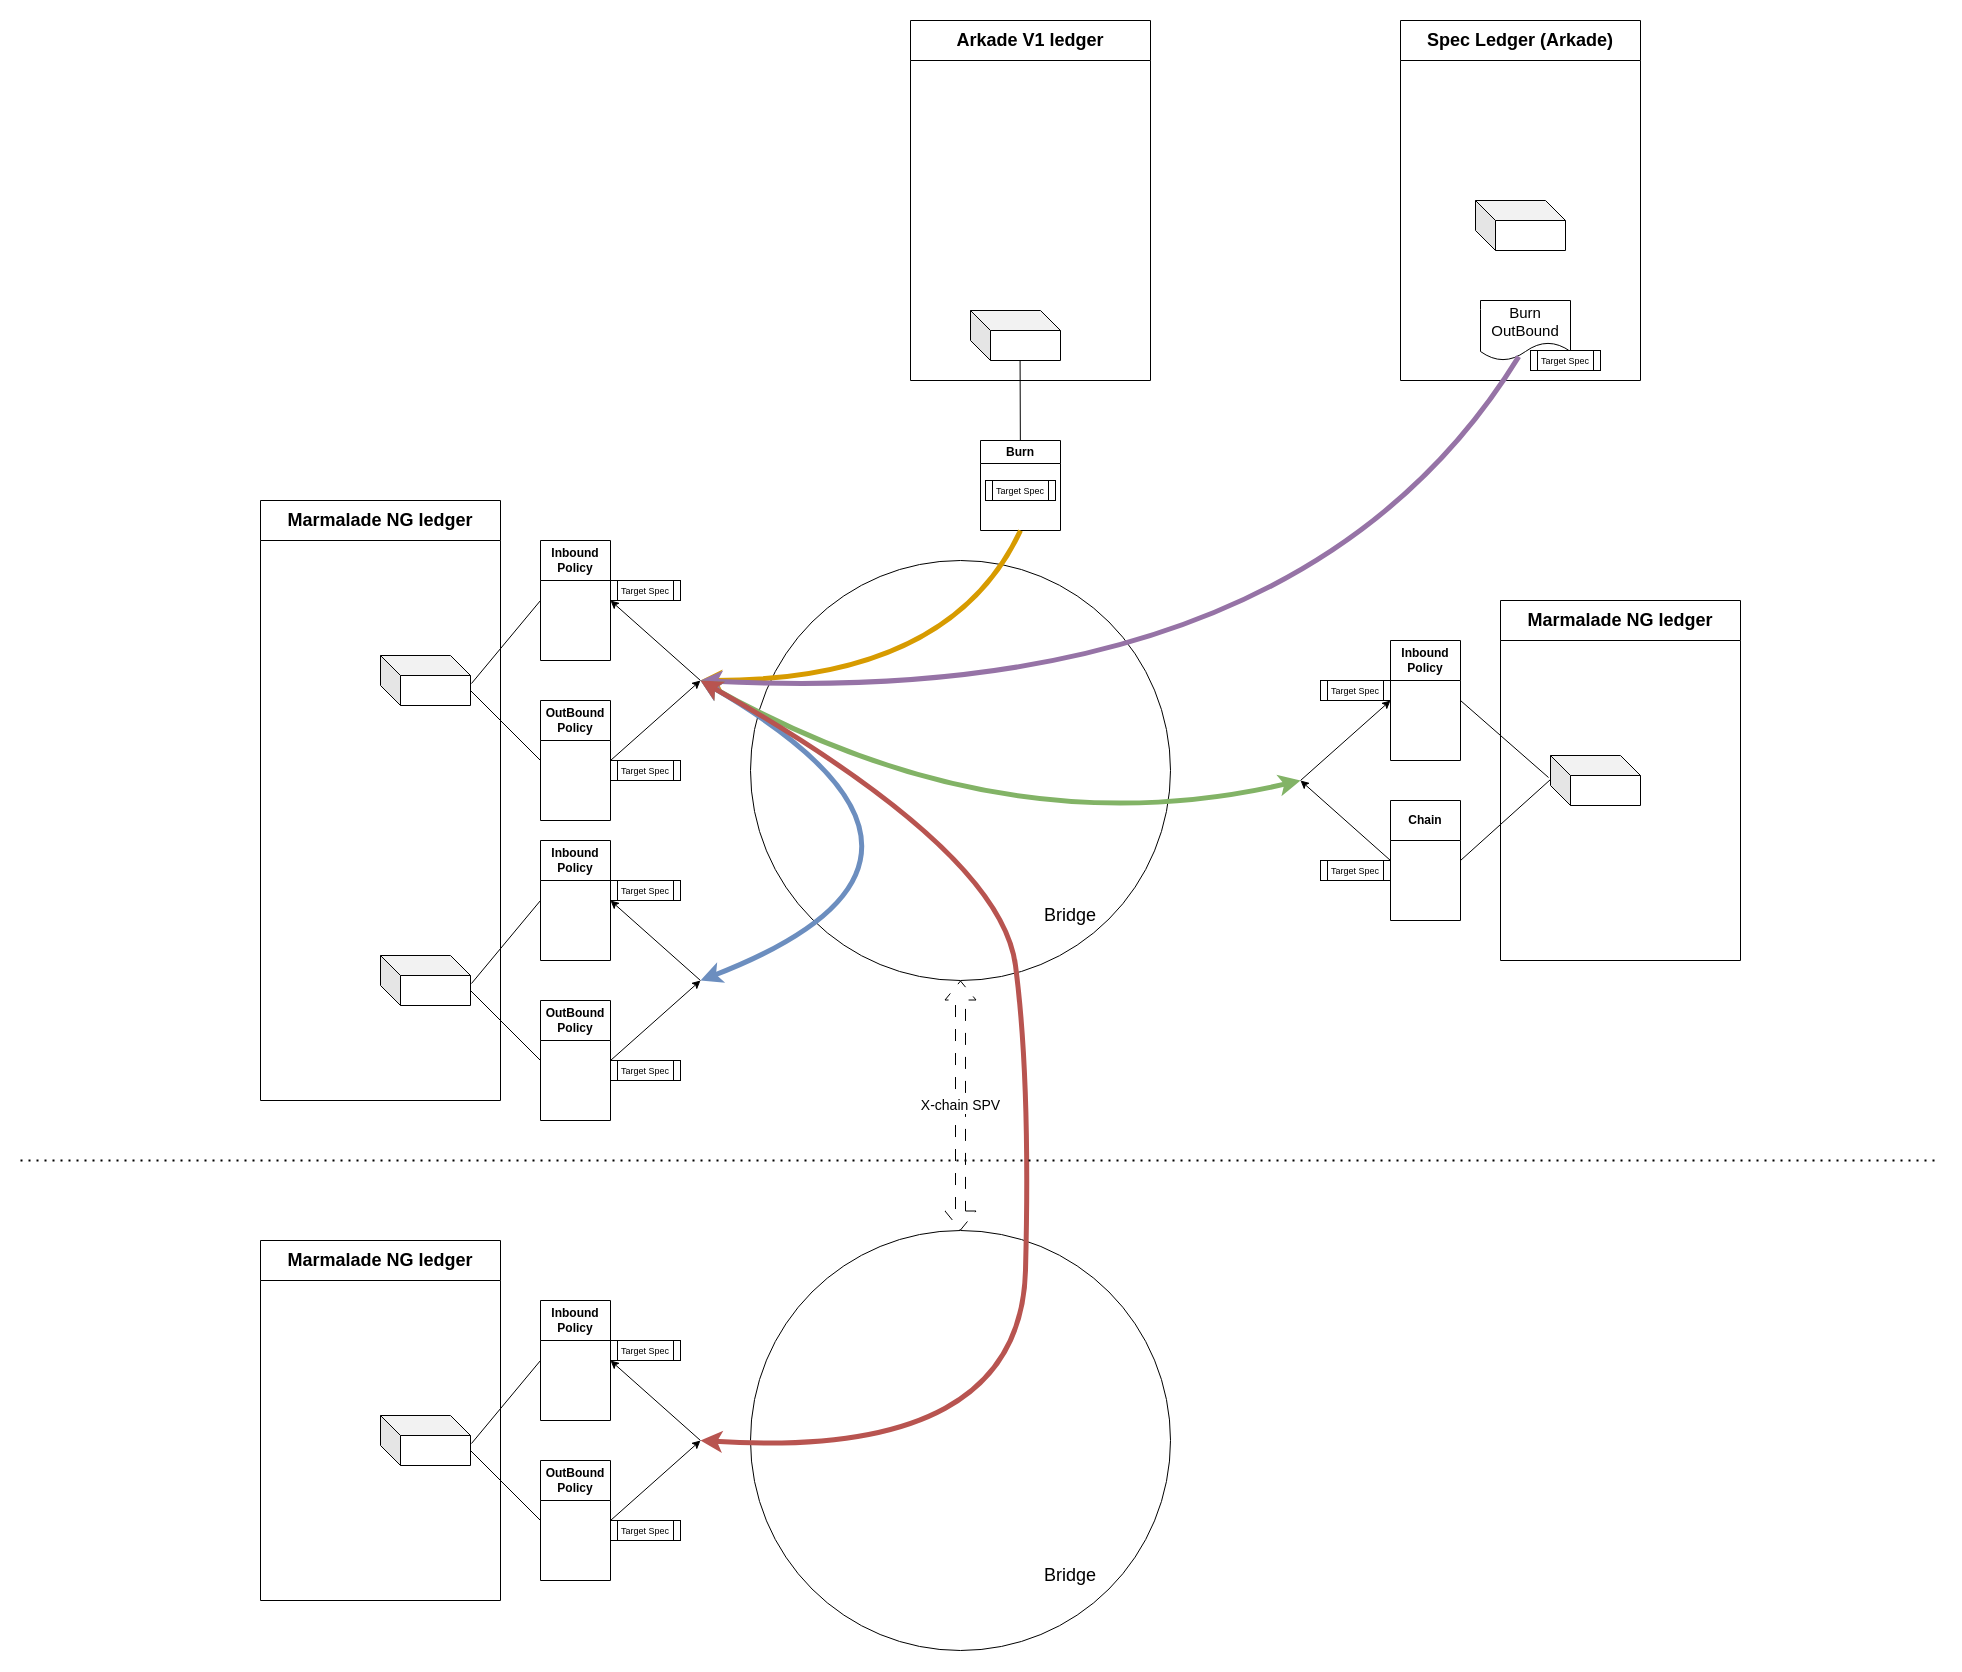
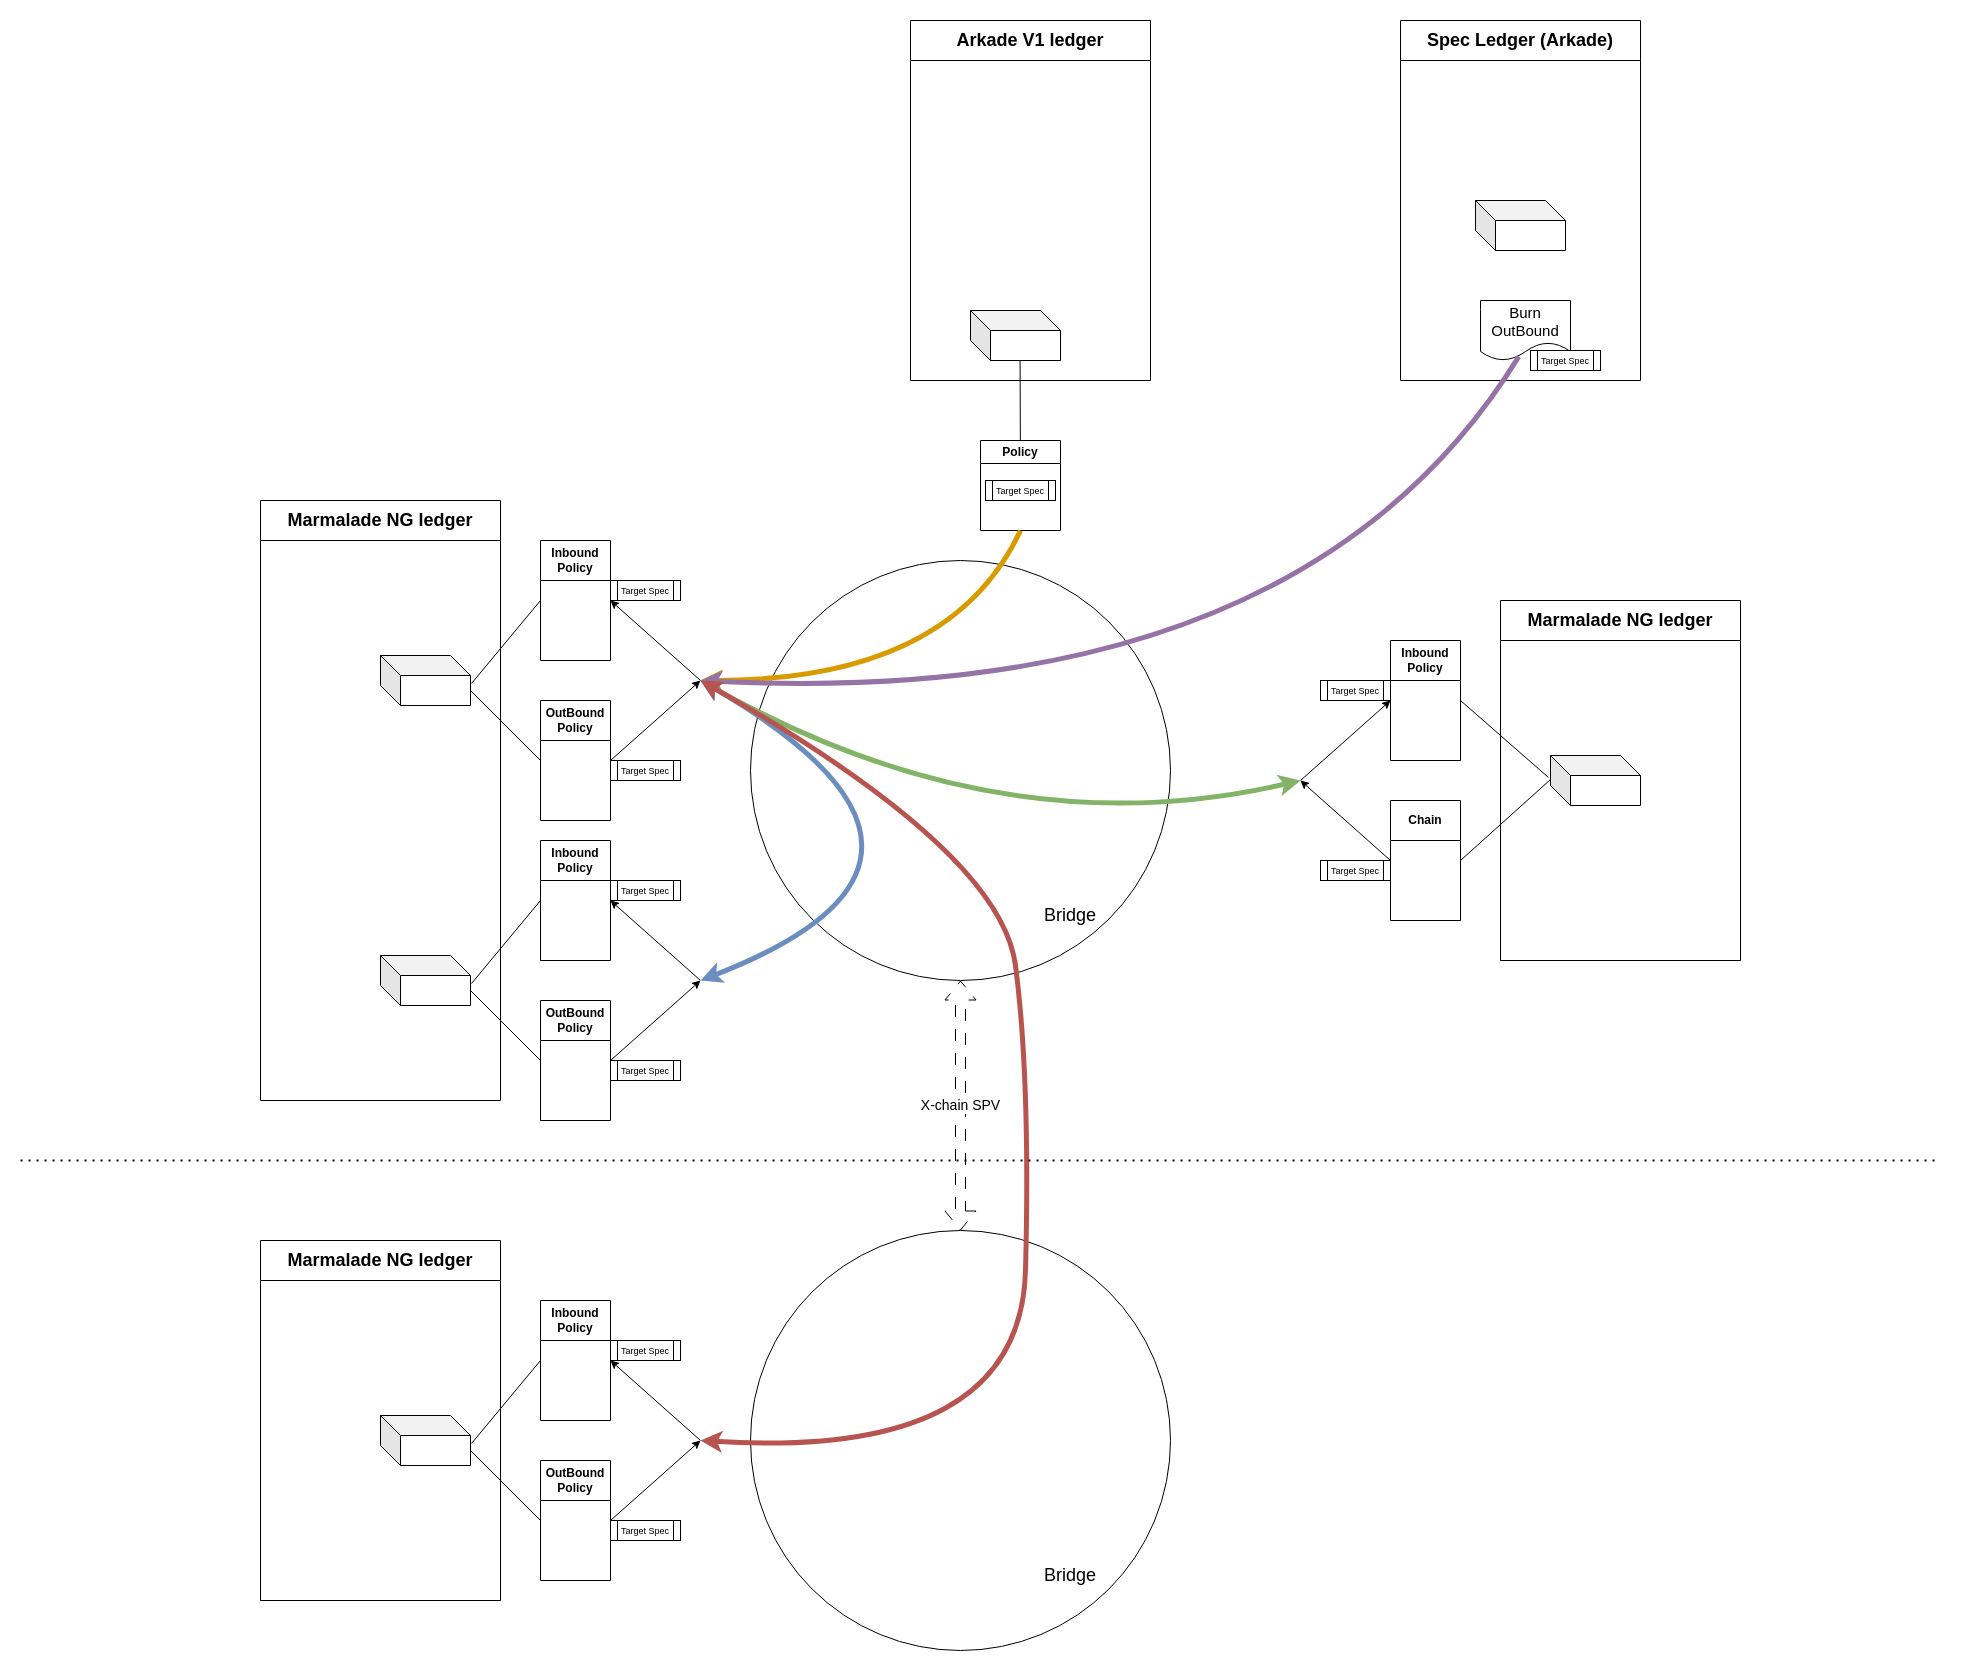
node "Burn": label "Burn" -> "Policy"
